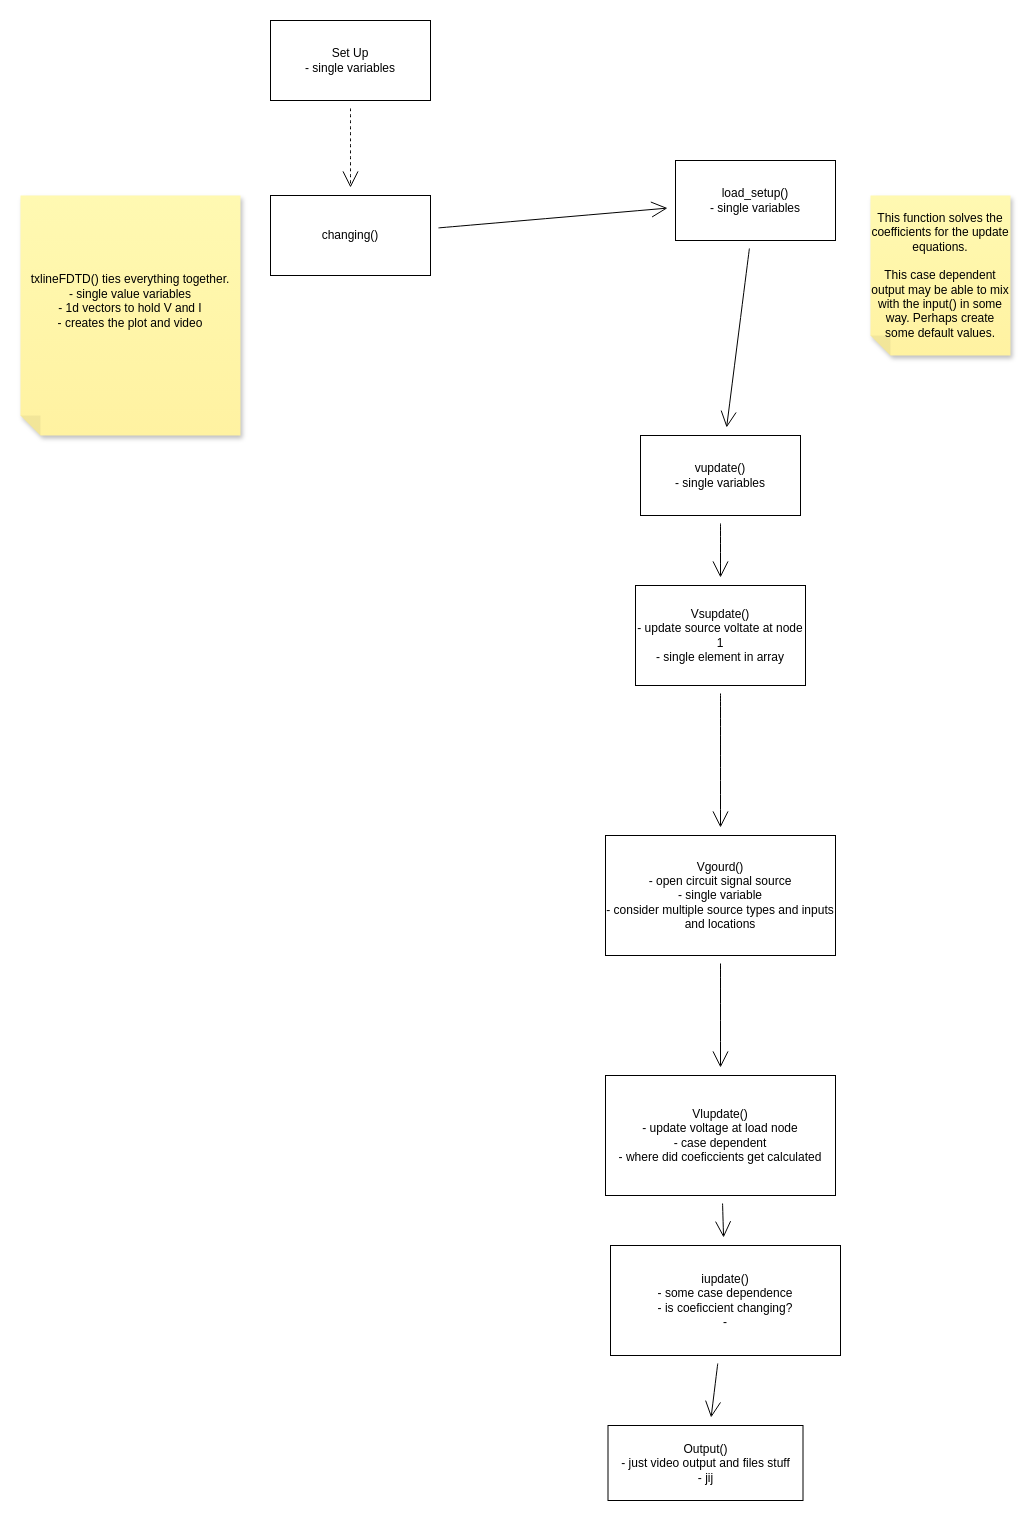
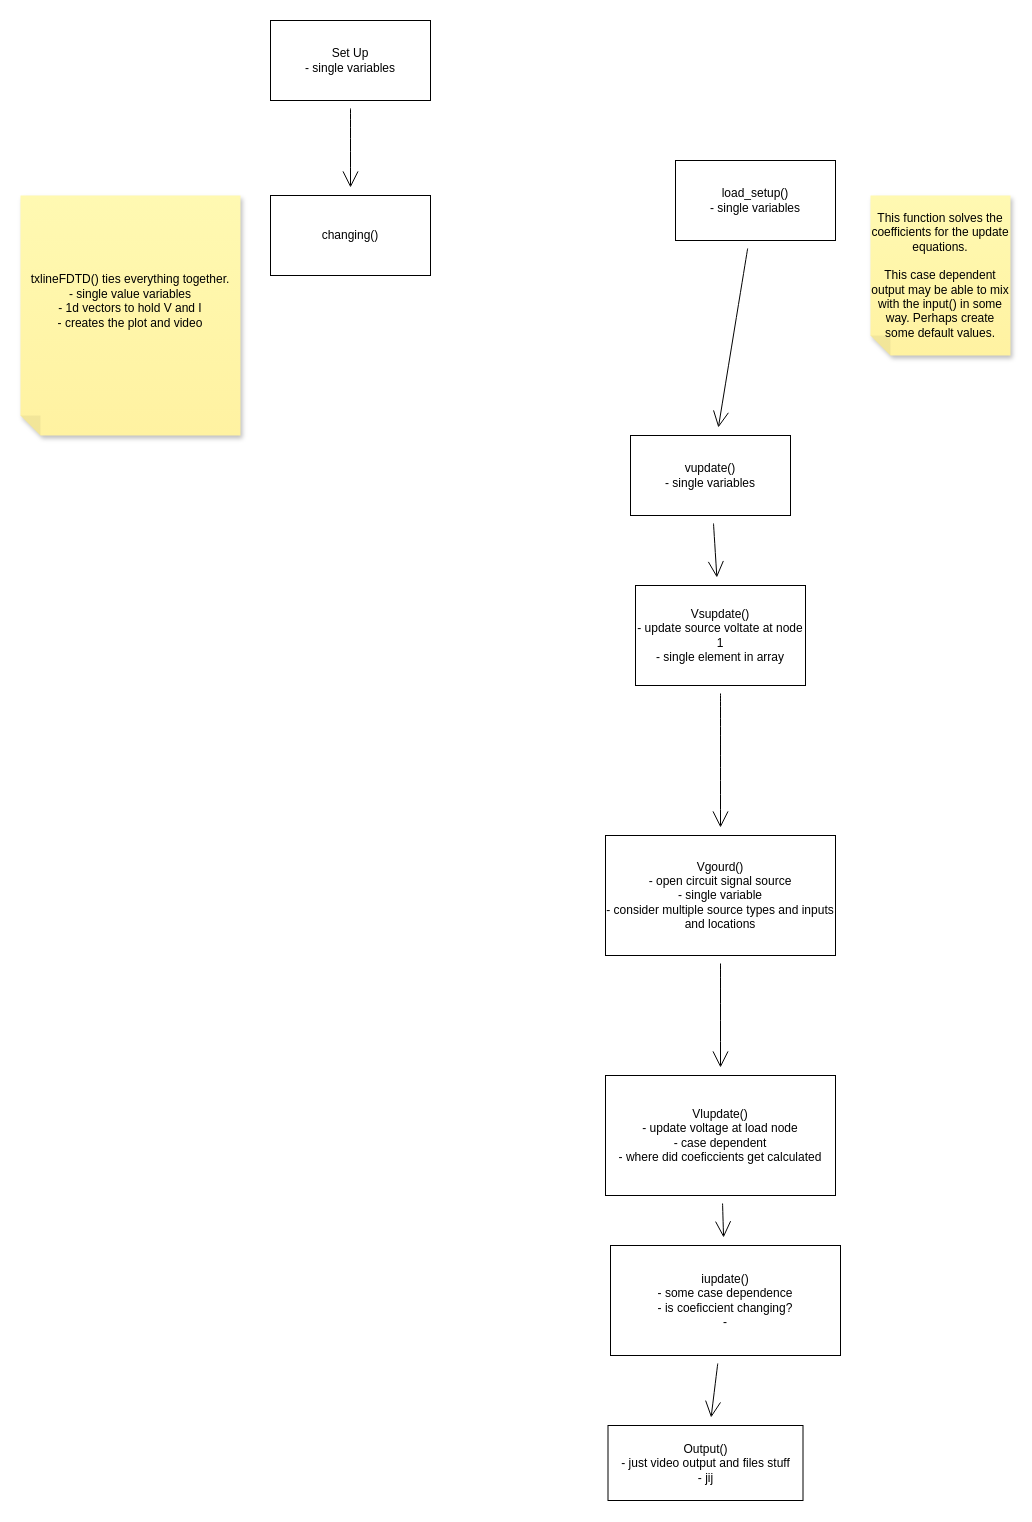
edge "Set Up - single variables" -> "changing()": style dashed -> solid
edge "changing()" -> "load_setup() - single variables": removed
node "vupdate() - single variables": moved (721, 476) -> (711, 476)
